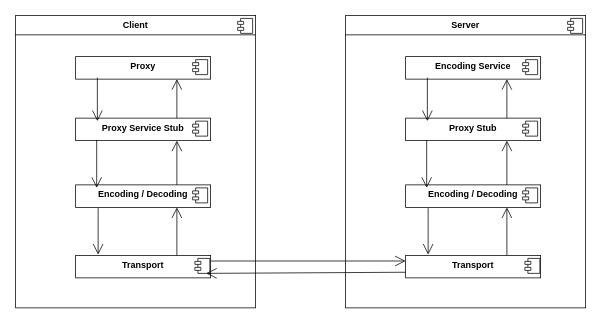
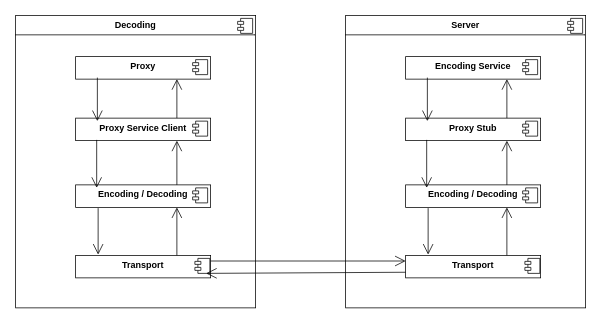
node "Client": label "Client" -> "Decoding"
node "Proxy Service Stub": label "Proxy Service Stub" -> "Proxy Service Client"
